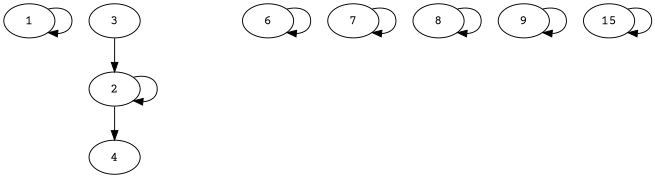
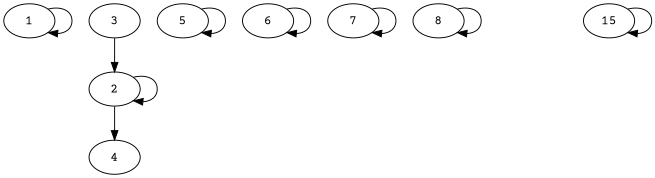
node "5": added
node "9": removed
